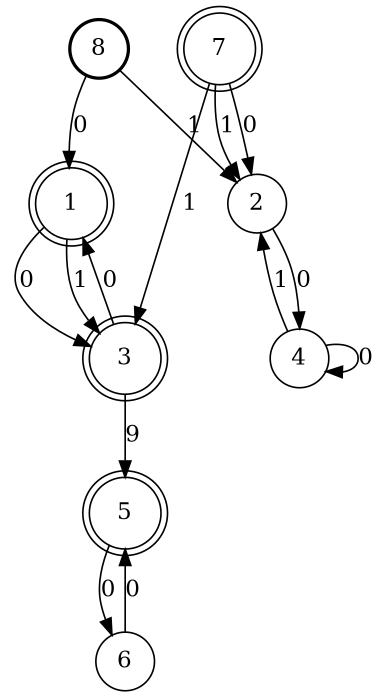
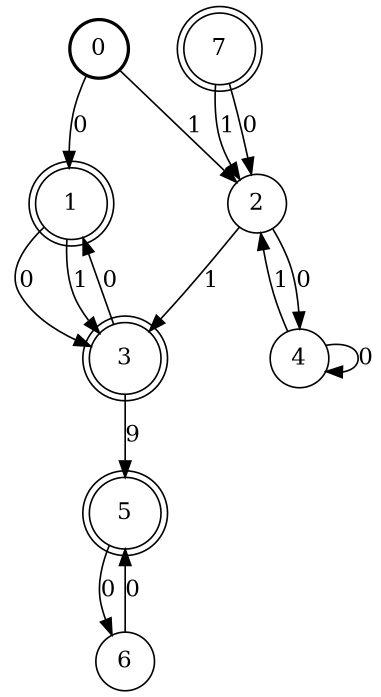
node "8": label "8" -> "0"
edge "7" -> "3": now "2" -> "3"
